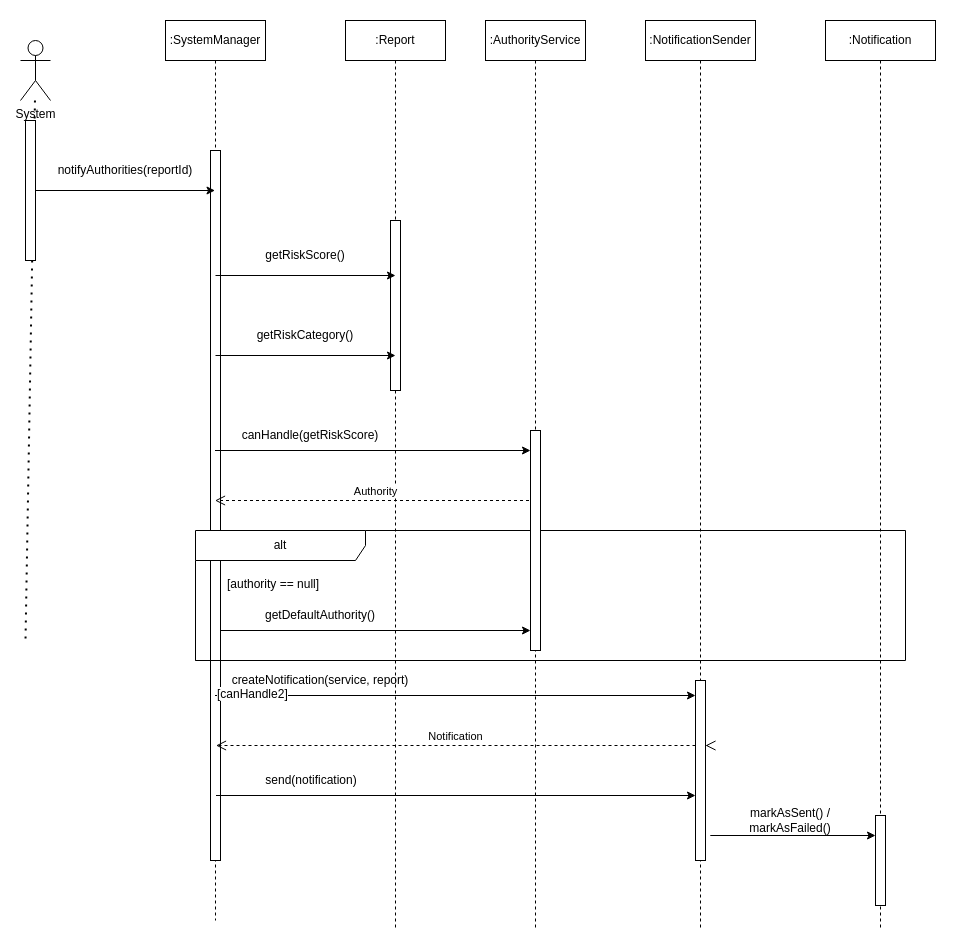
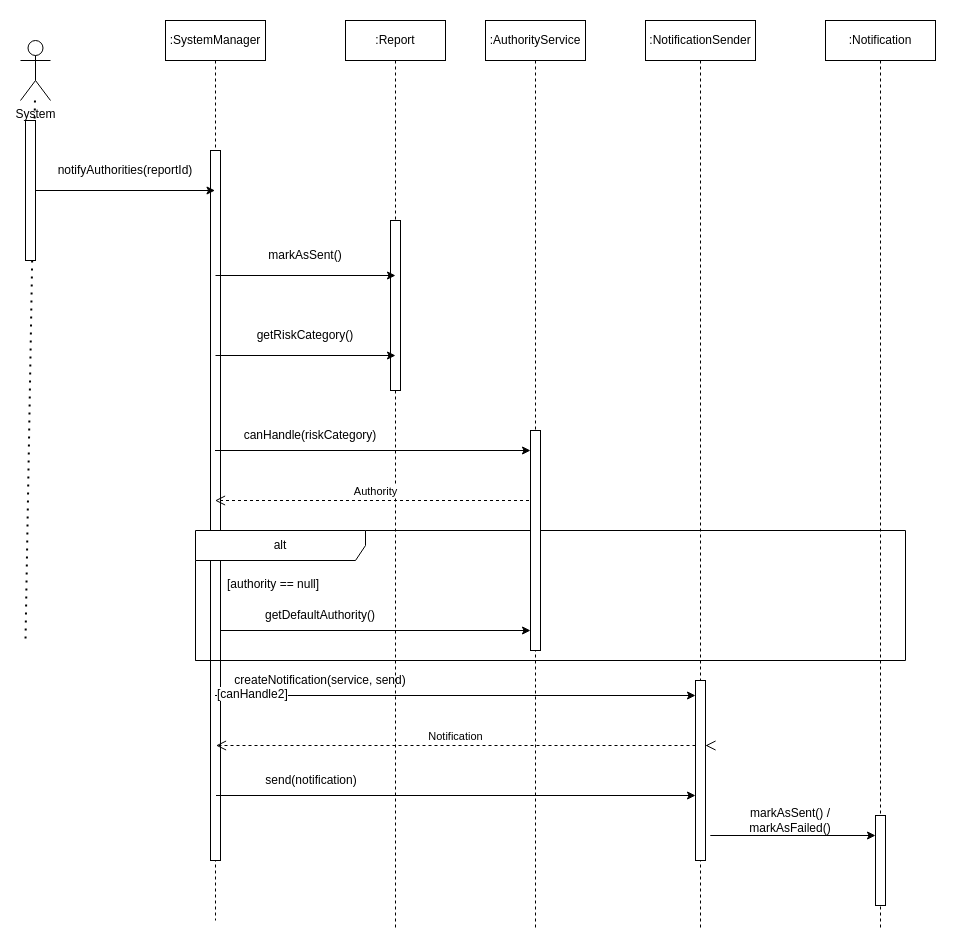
node "getRiskScore()": label "getRiskScore()" -> "markAsSent()"
node "canHandle(getRiskScore)": label "canHandle(getRiskScore)" -> "canHandle(riskCategory)"
node "createNotification(service, report)": label "createNotification(service, report)" -> "createNotification(service, send)"
